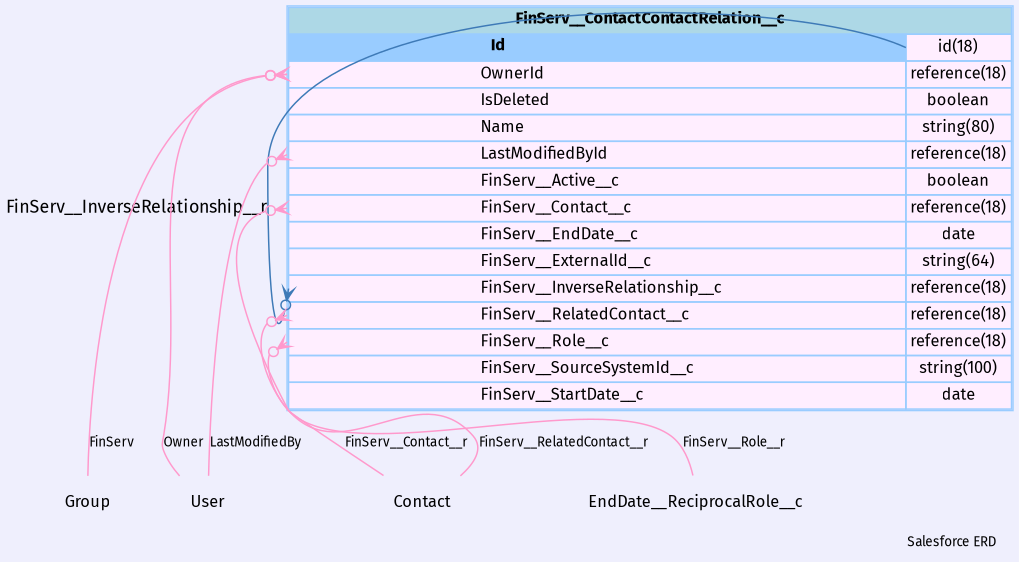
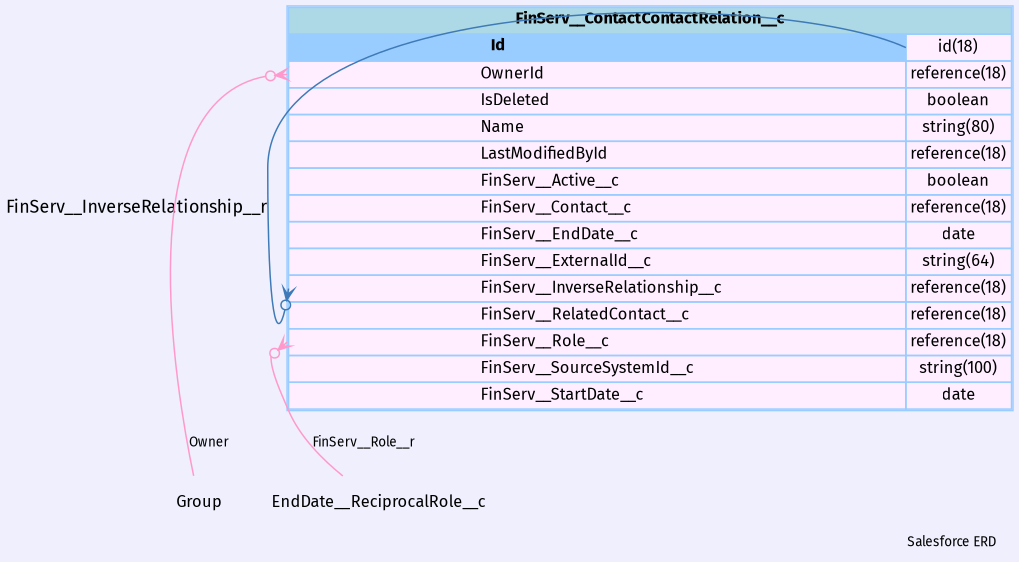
edge "Group" -> "FinServ__ContactContactRelation__c": label "FinServ" -> "Owner"
node "User": removed
node "Contact": removed
